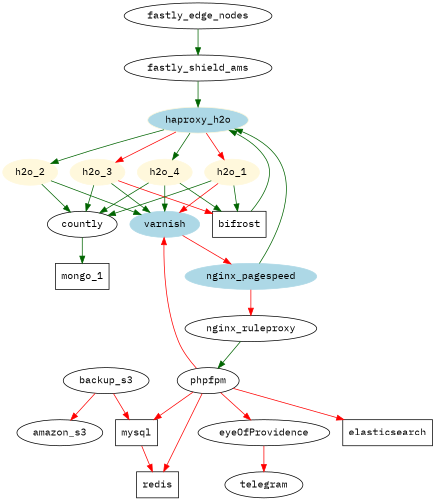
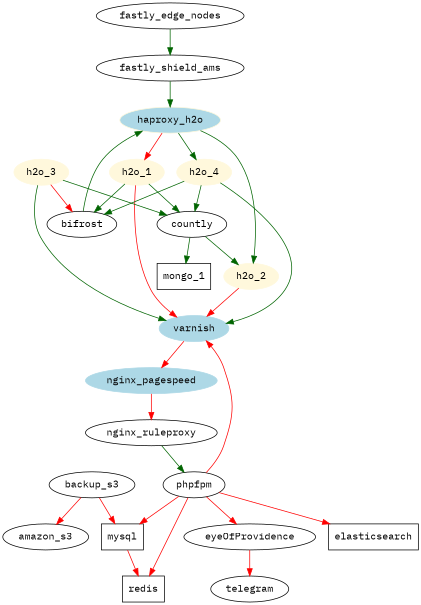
edge "haproxy_h2o" -> "h2o_3": removed
edge "nginx_pagespeed" -> "haproxy_h2o": removed
edge "h2o_2" -> "countly": reversed
edge "h2o_2" -> "varnish": color darkgreen -> red
node "bifrost": shape box -> ellipse
